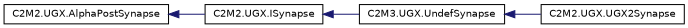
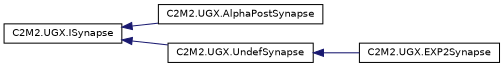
edge "C2M2.UGX.ISynapse" -> "C2M2.UGX.AlphaPostSynapse": reversed
node "C2M3.UGX.UndefSynapse": label "C2M3.UGX.UndefSynapse" -> "C2M2.UGX.UndefSynapse"
node "C2M2.UGX.UGX2Synapse": label "C2M2.UGX.UGX2Synapse" -> "C2M2.UGX.EXP2Synapse"
